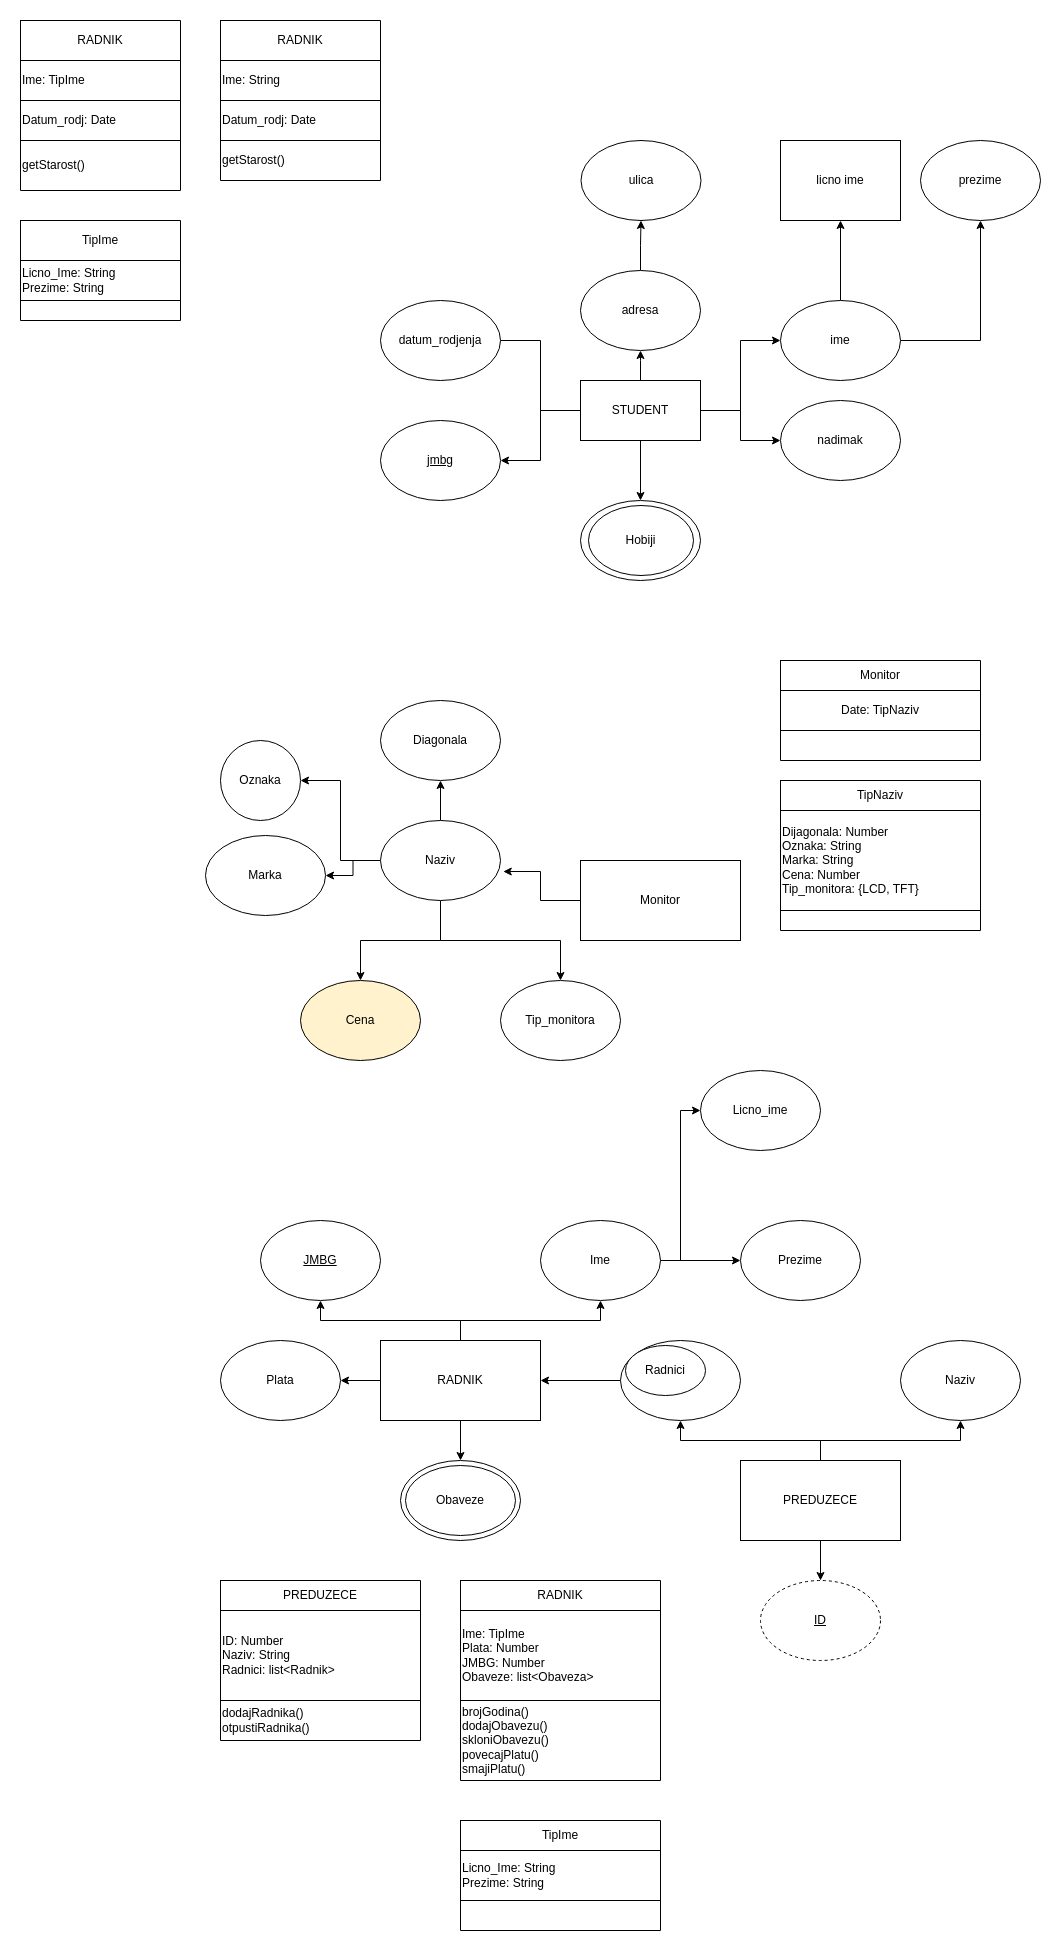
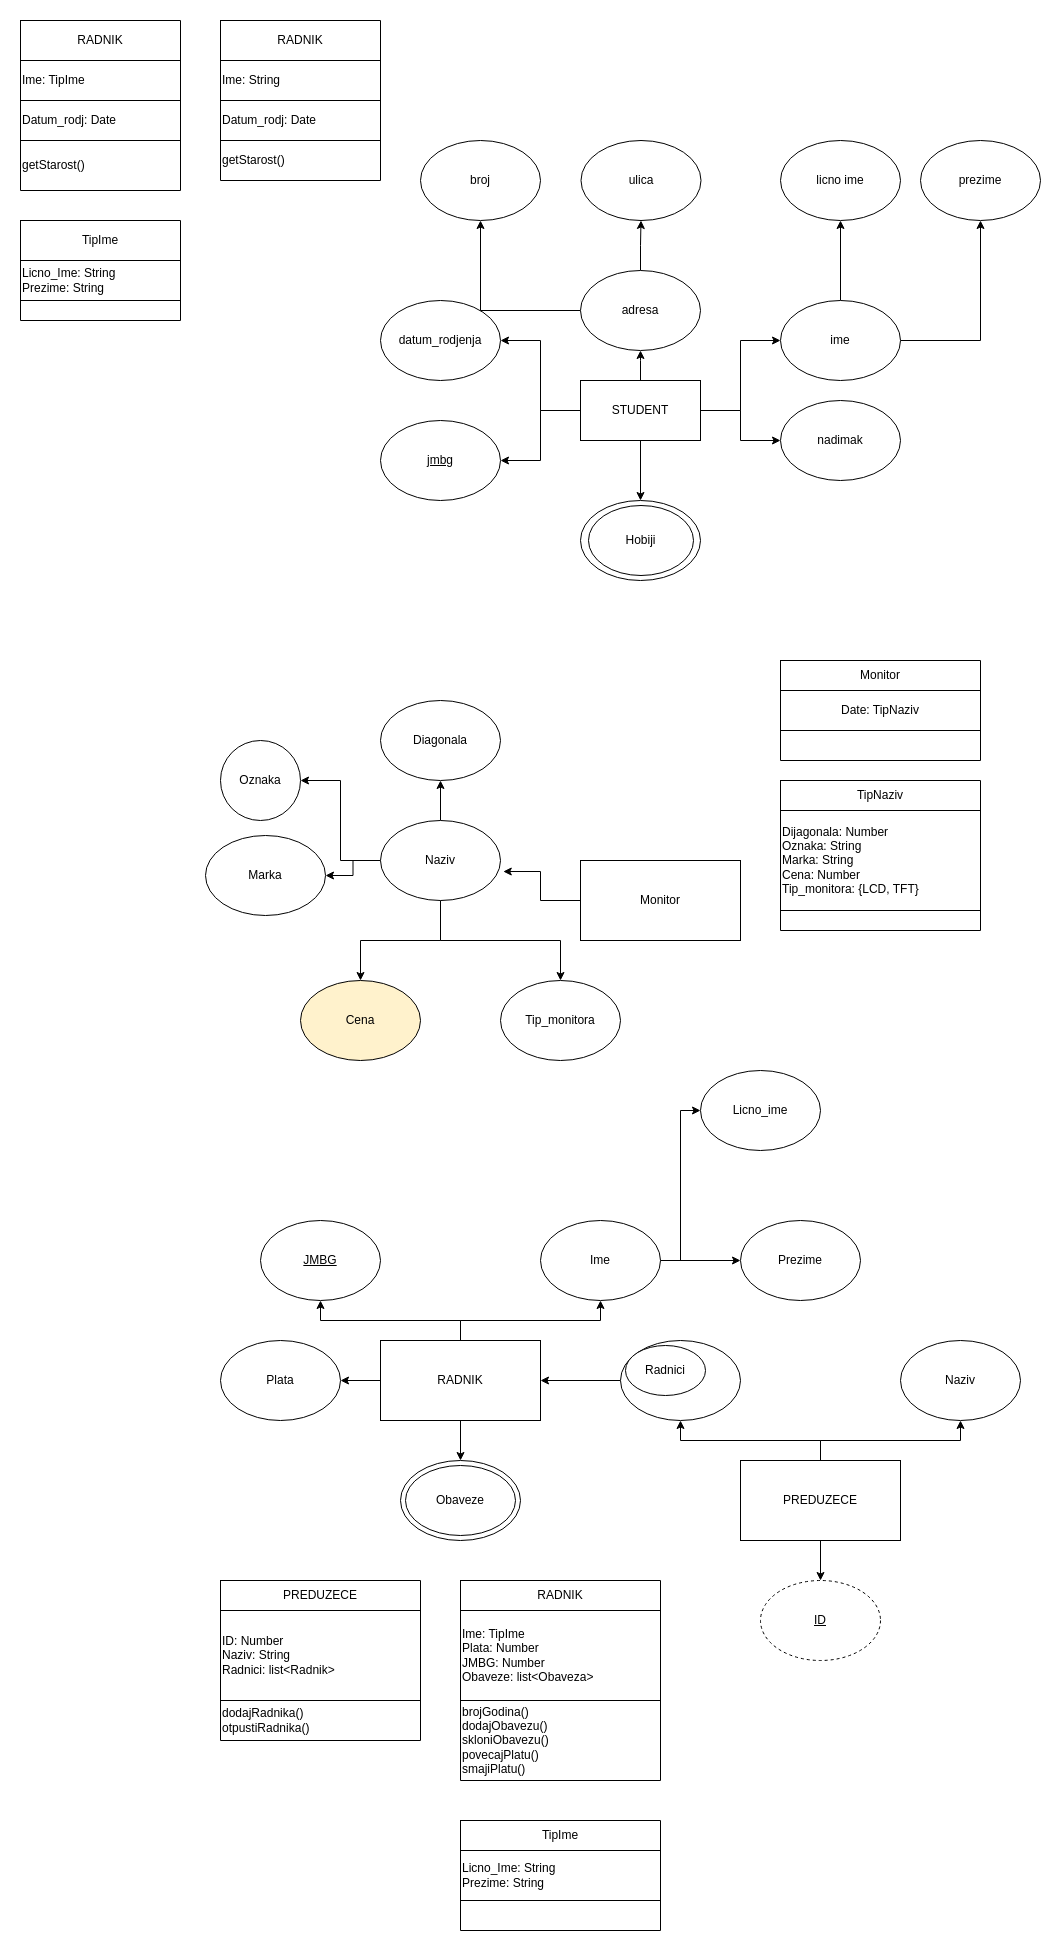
node "broj": added
node "licno ime": shape rectangle -> ellipse
edge "adresa" -> "broj": added
edge "datum_rodjenja" -- "STUDENT": arrowhead none -> classic
